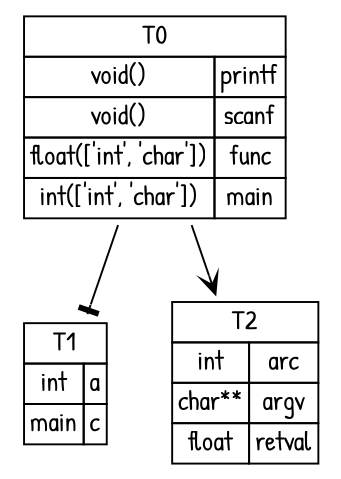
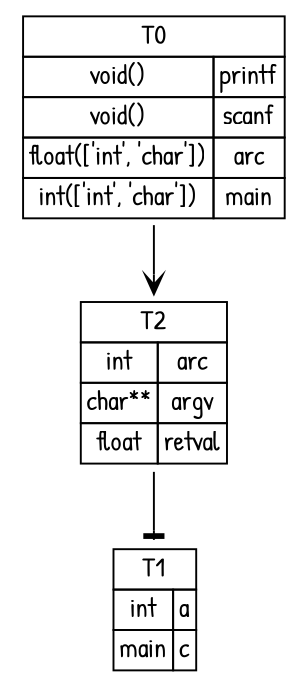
node "T0": text "func" -> "arc"
edge "T0" -> "T1": now "T2" -> "T1"
